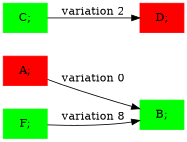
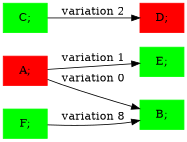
node "E;": added
